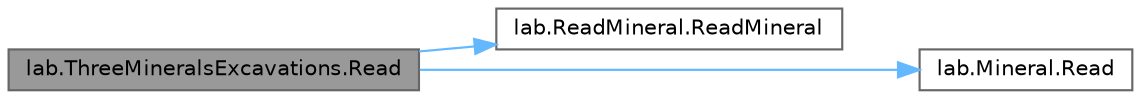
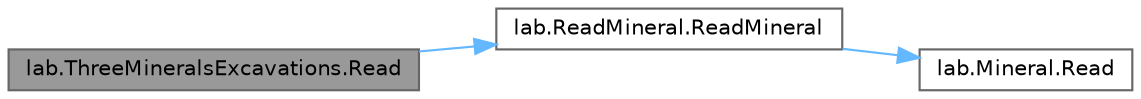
edge "lab.ThreeMineralsExcavations.Read" -> "lab.Mineral.Read": now "lab.ReadMineral.ReadMineral" -> "lab.Mineral.Read"
